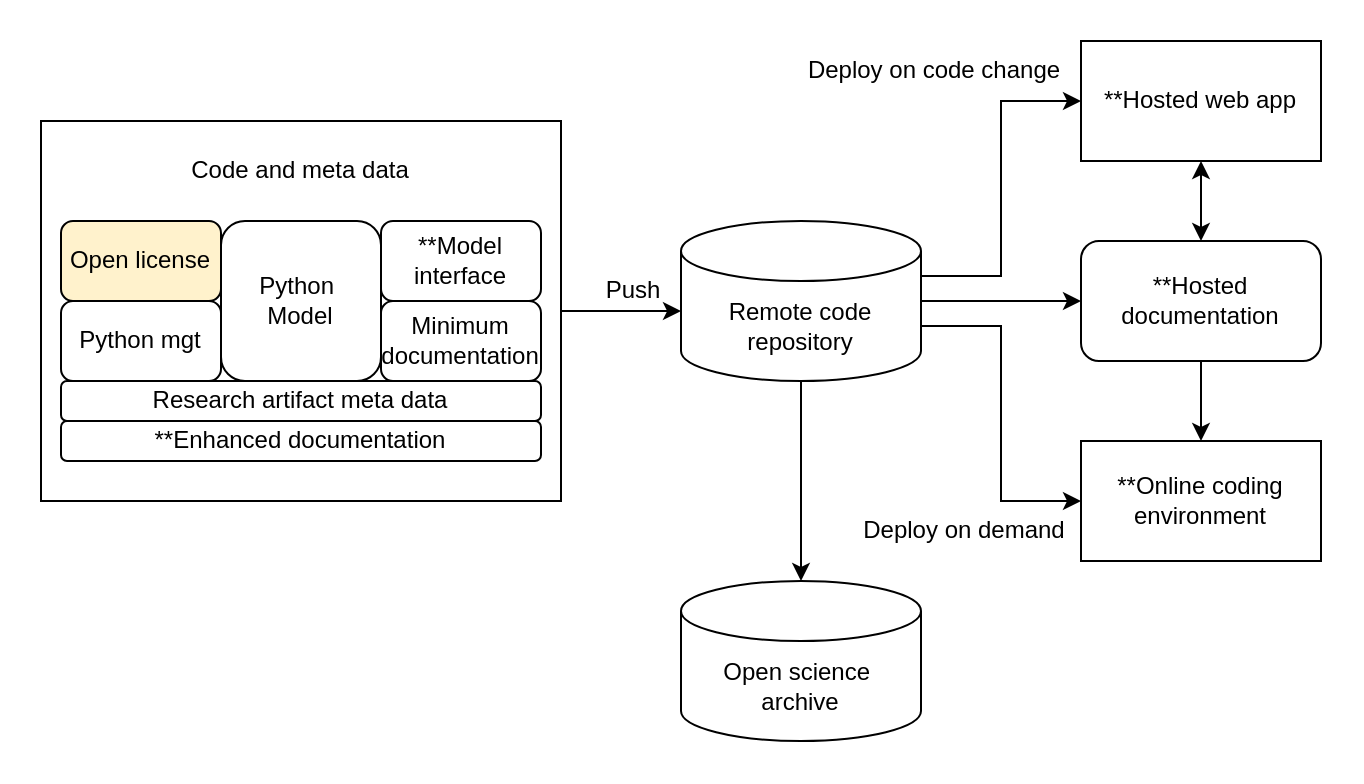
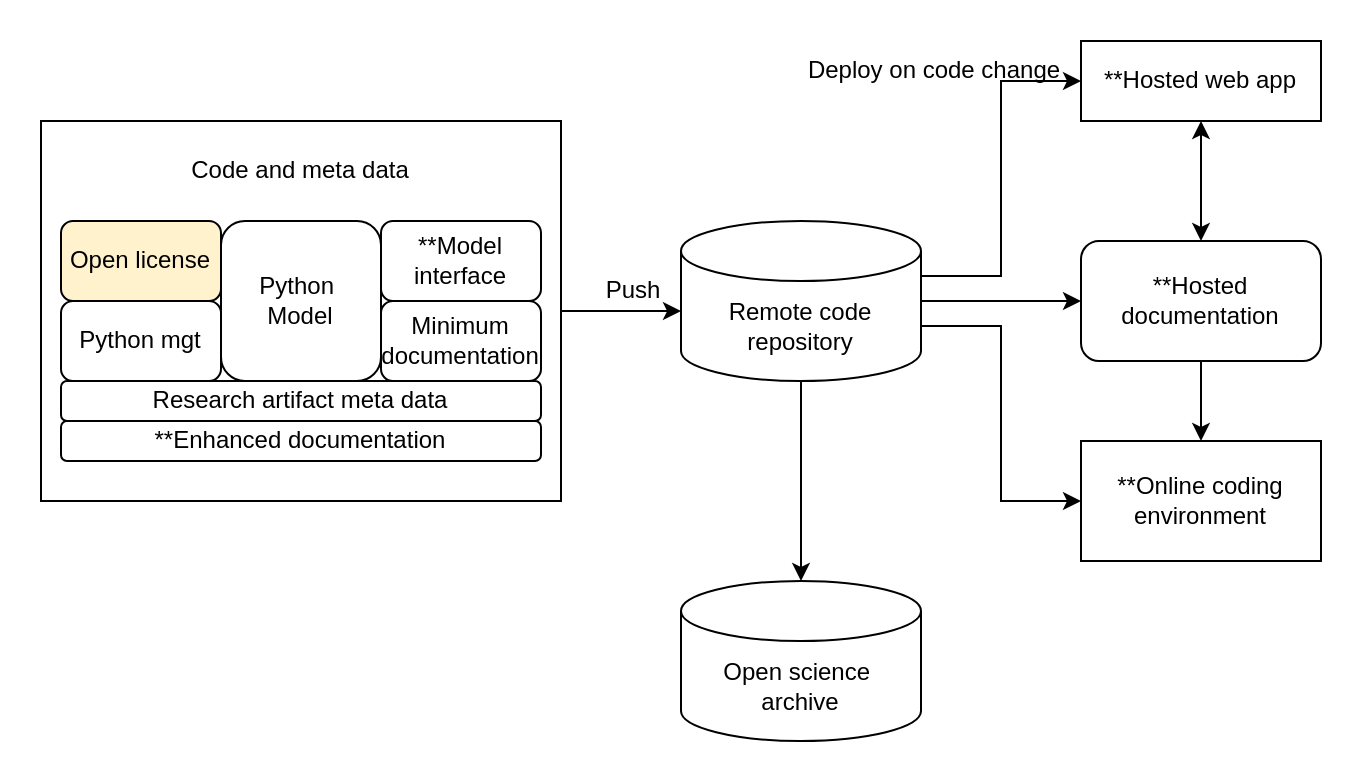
node "**Hosted web app": size 240x120 -> 240x80
node "Deploy on demand": removed
